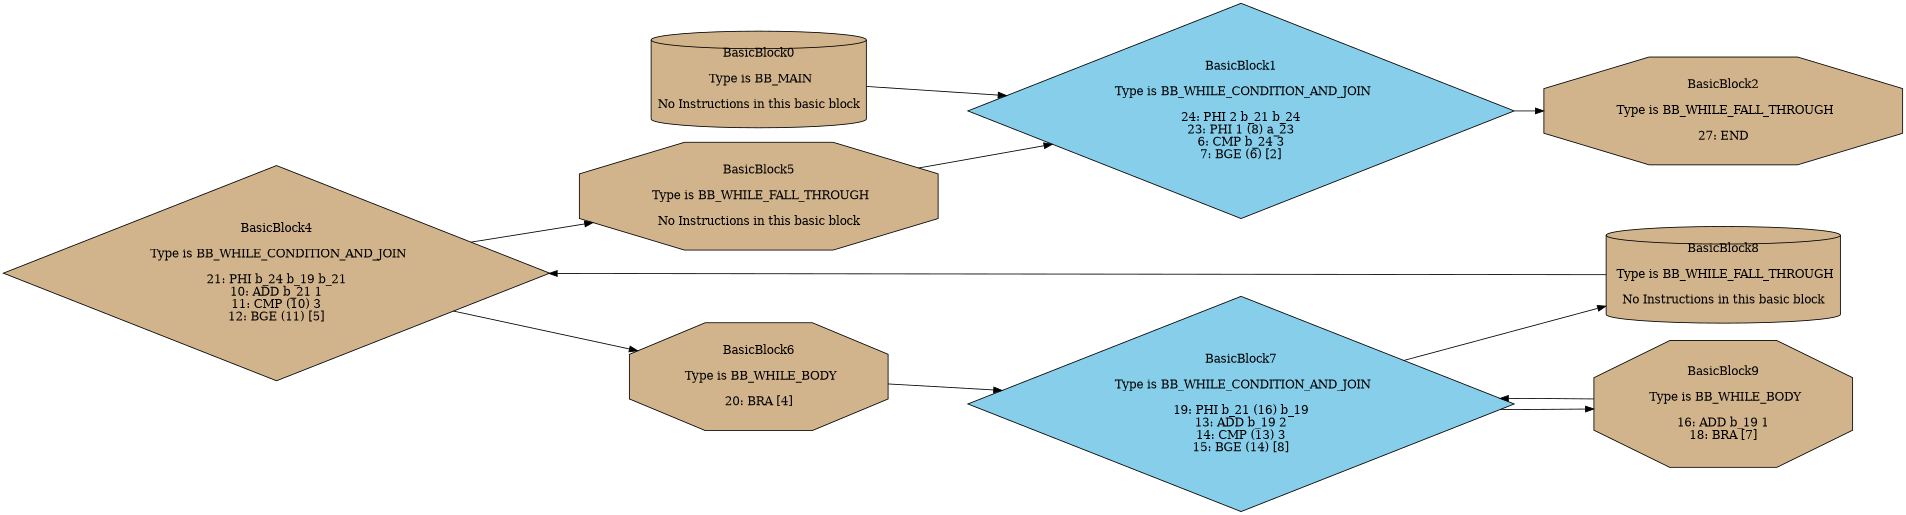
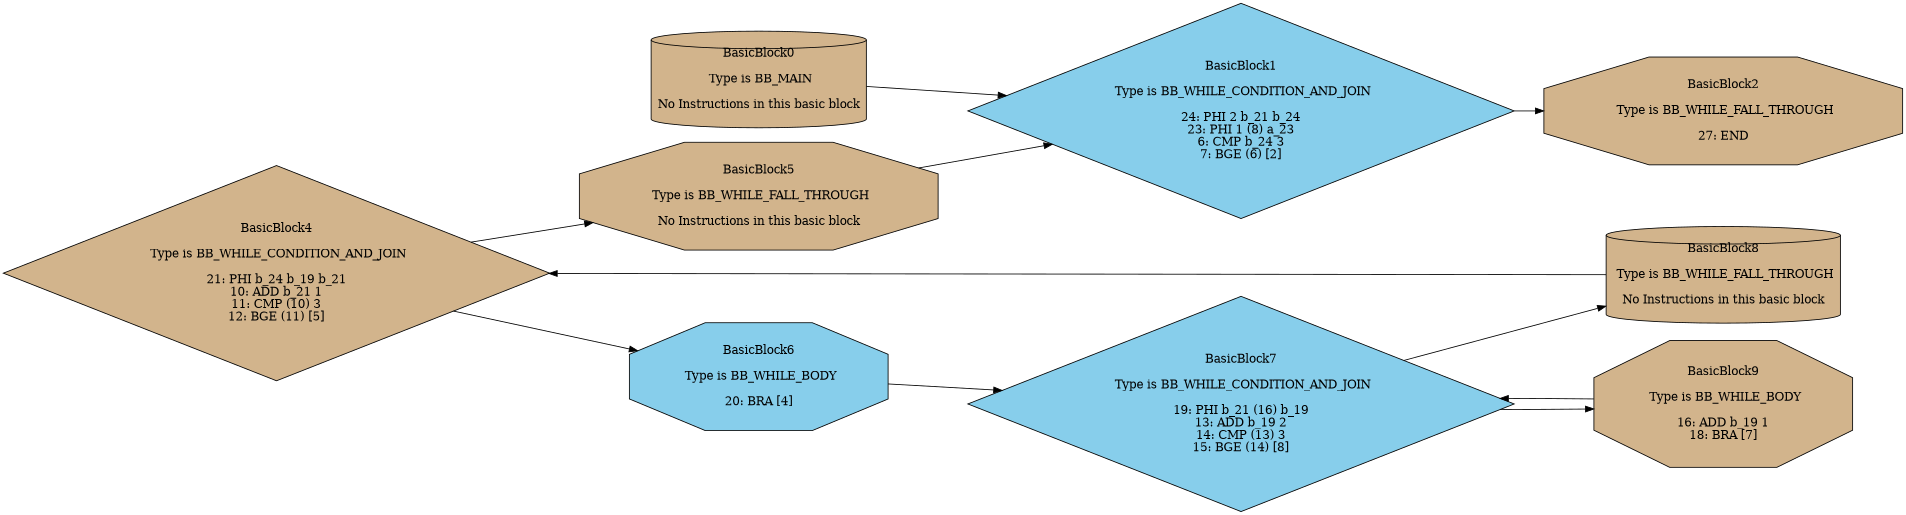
node "BasicBlock6 Type is BB_WHILE_BODY 20: BRA [4]": fillcolor tan -> skyblue
